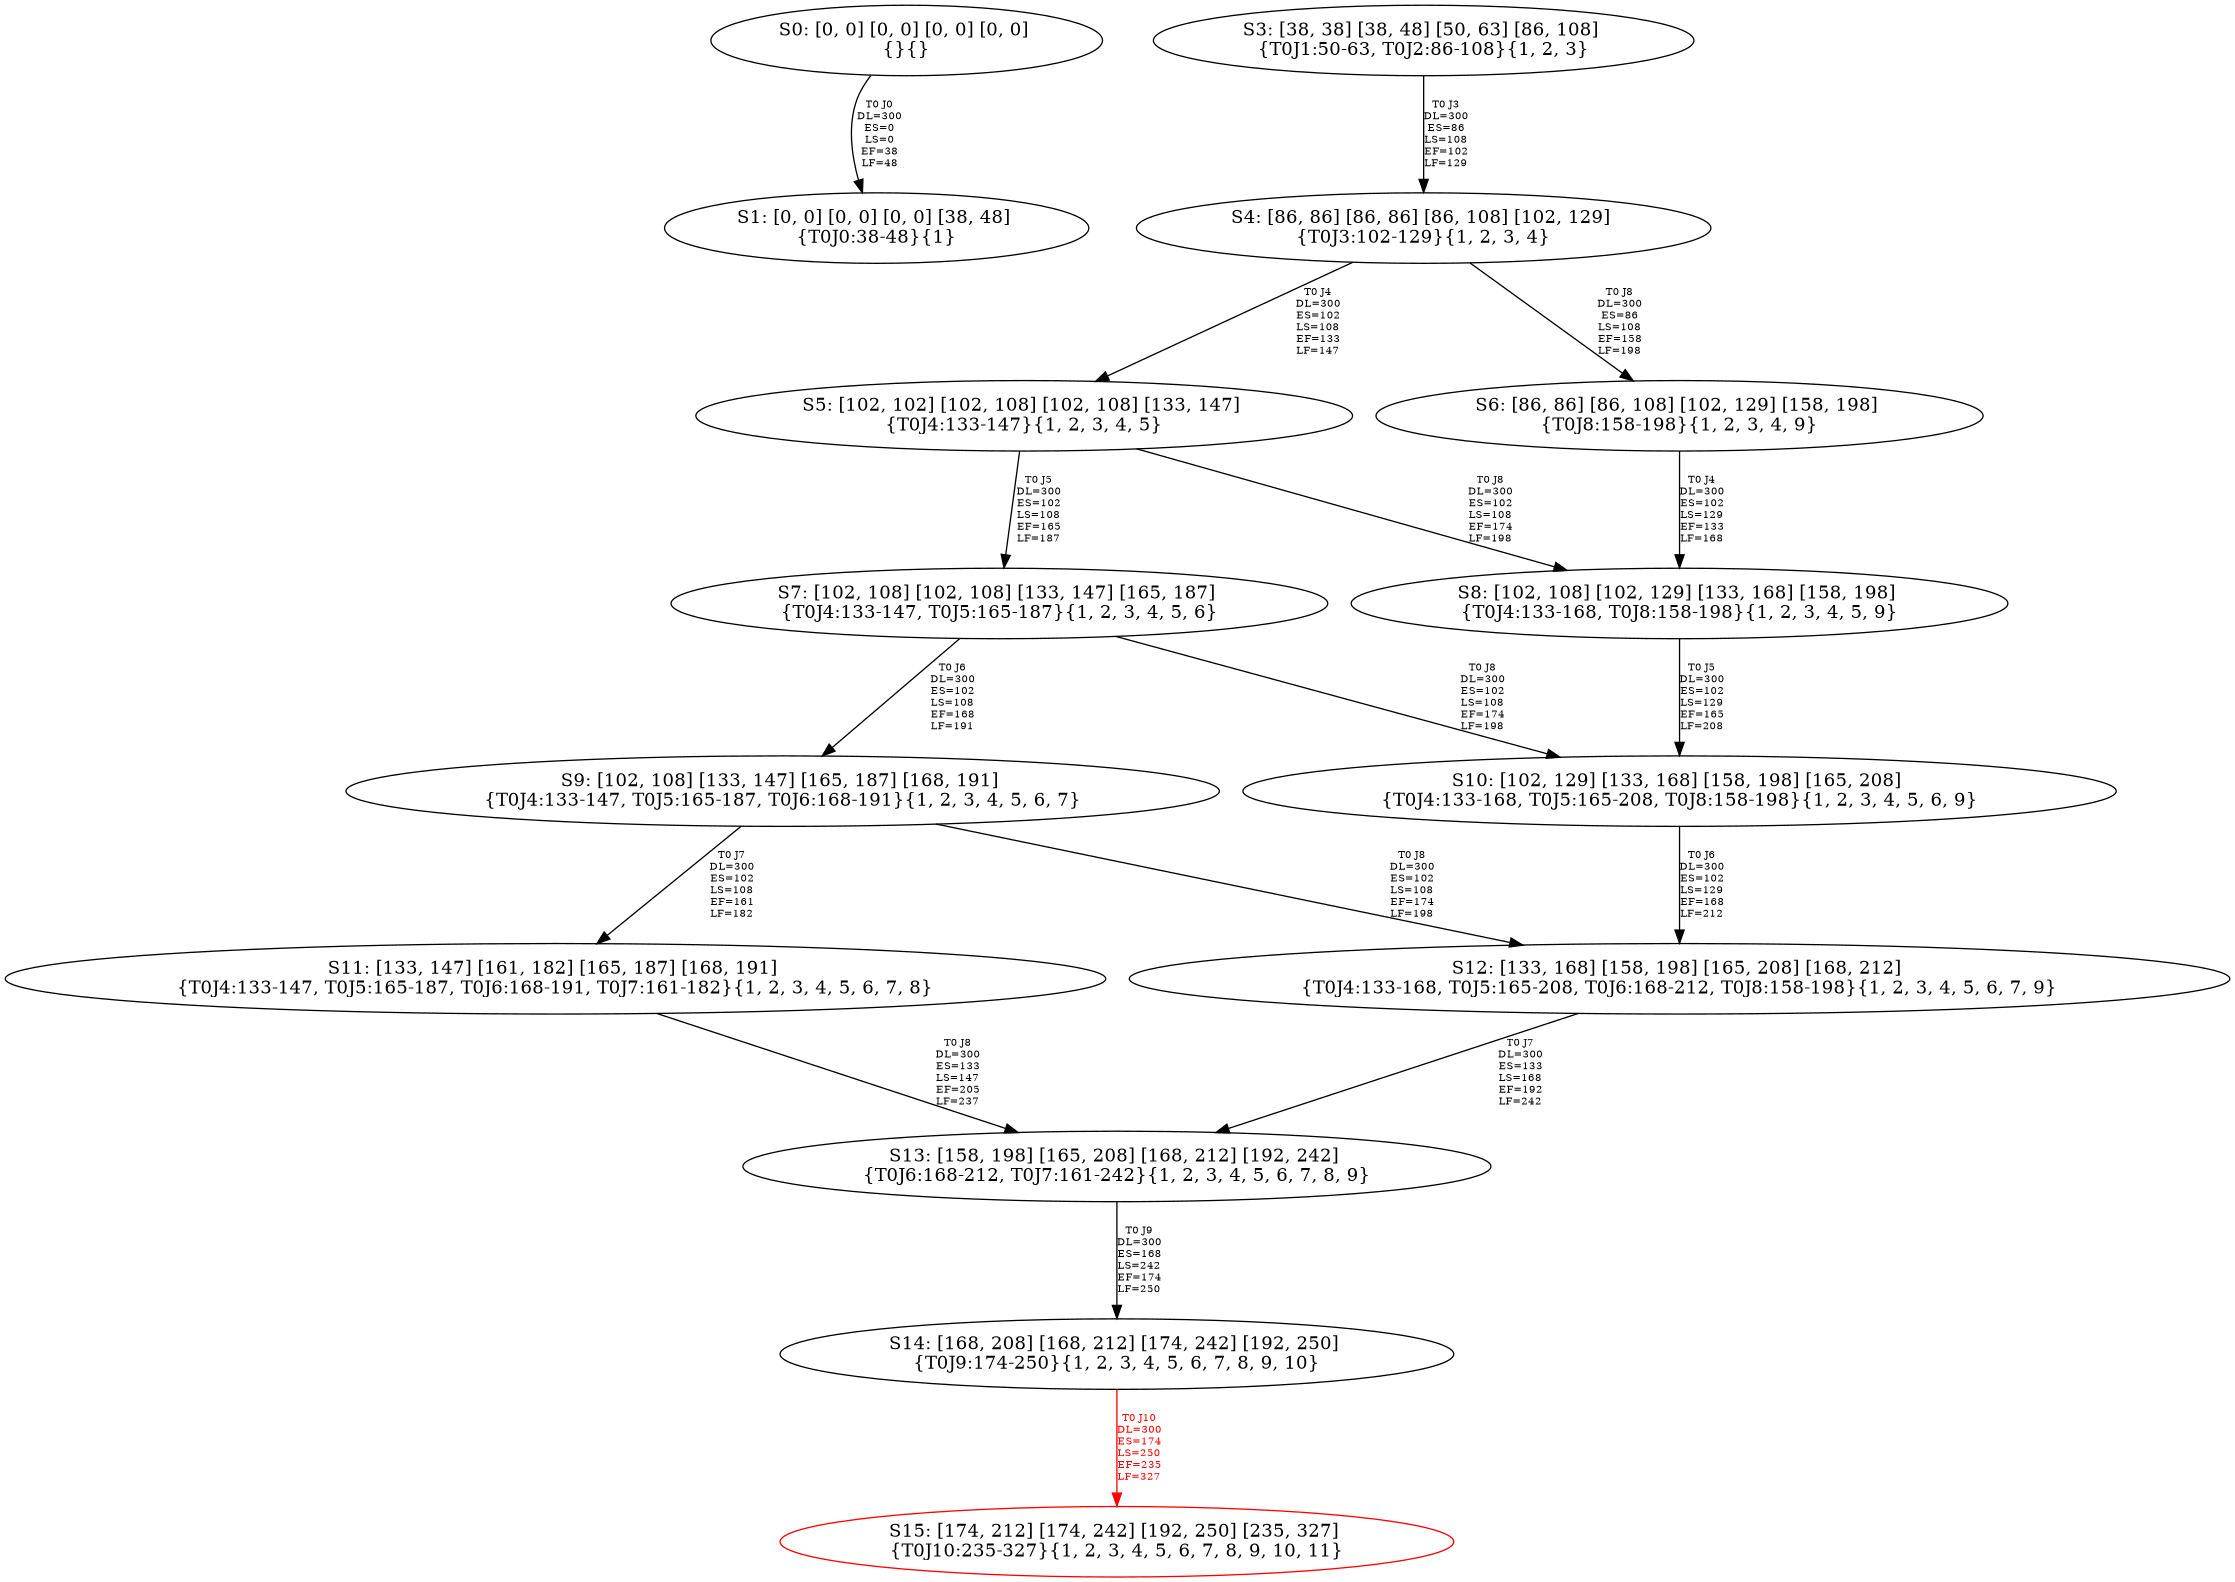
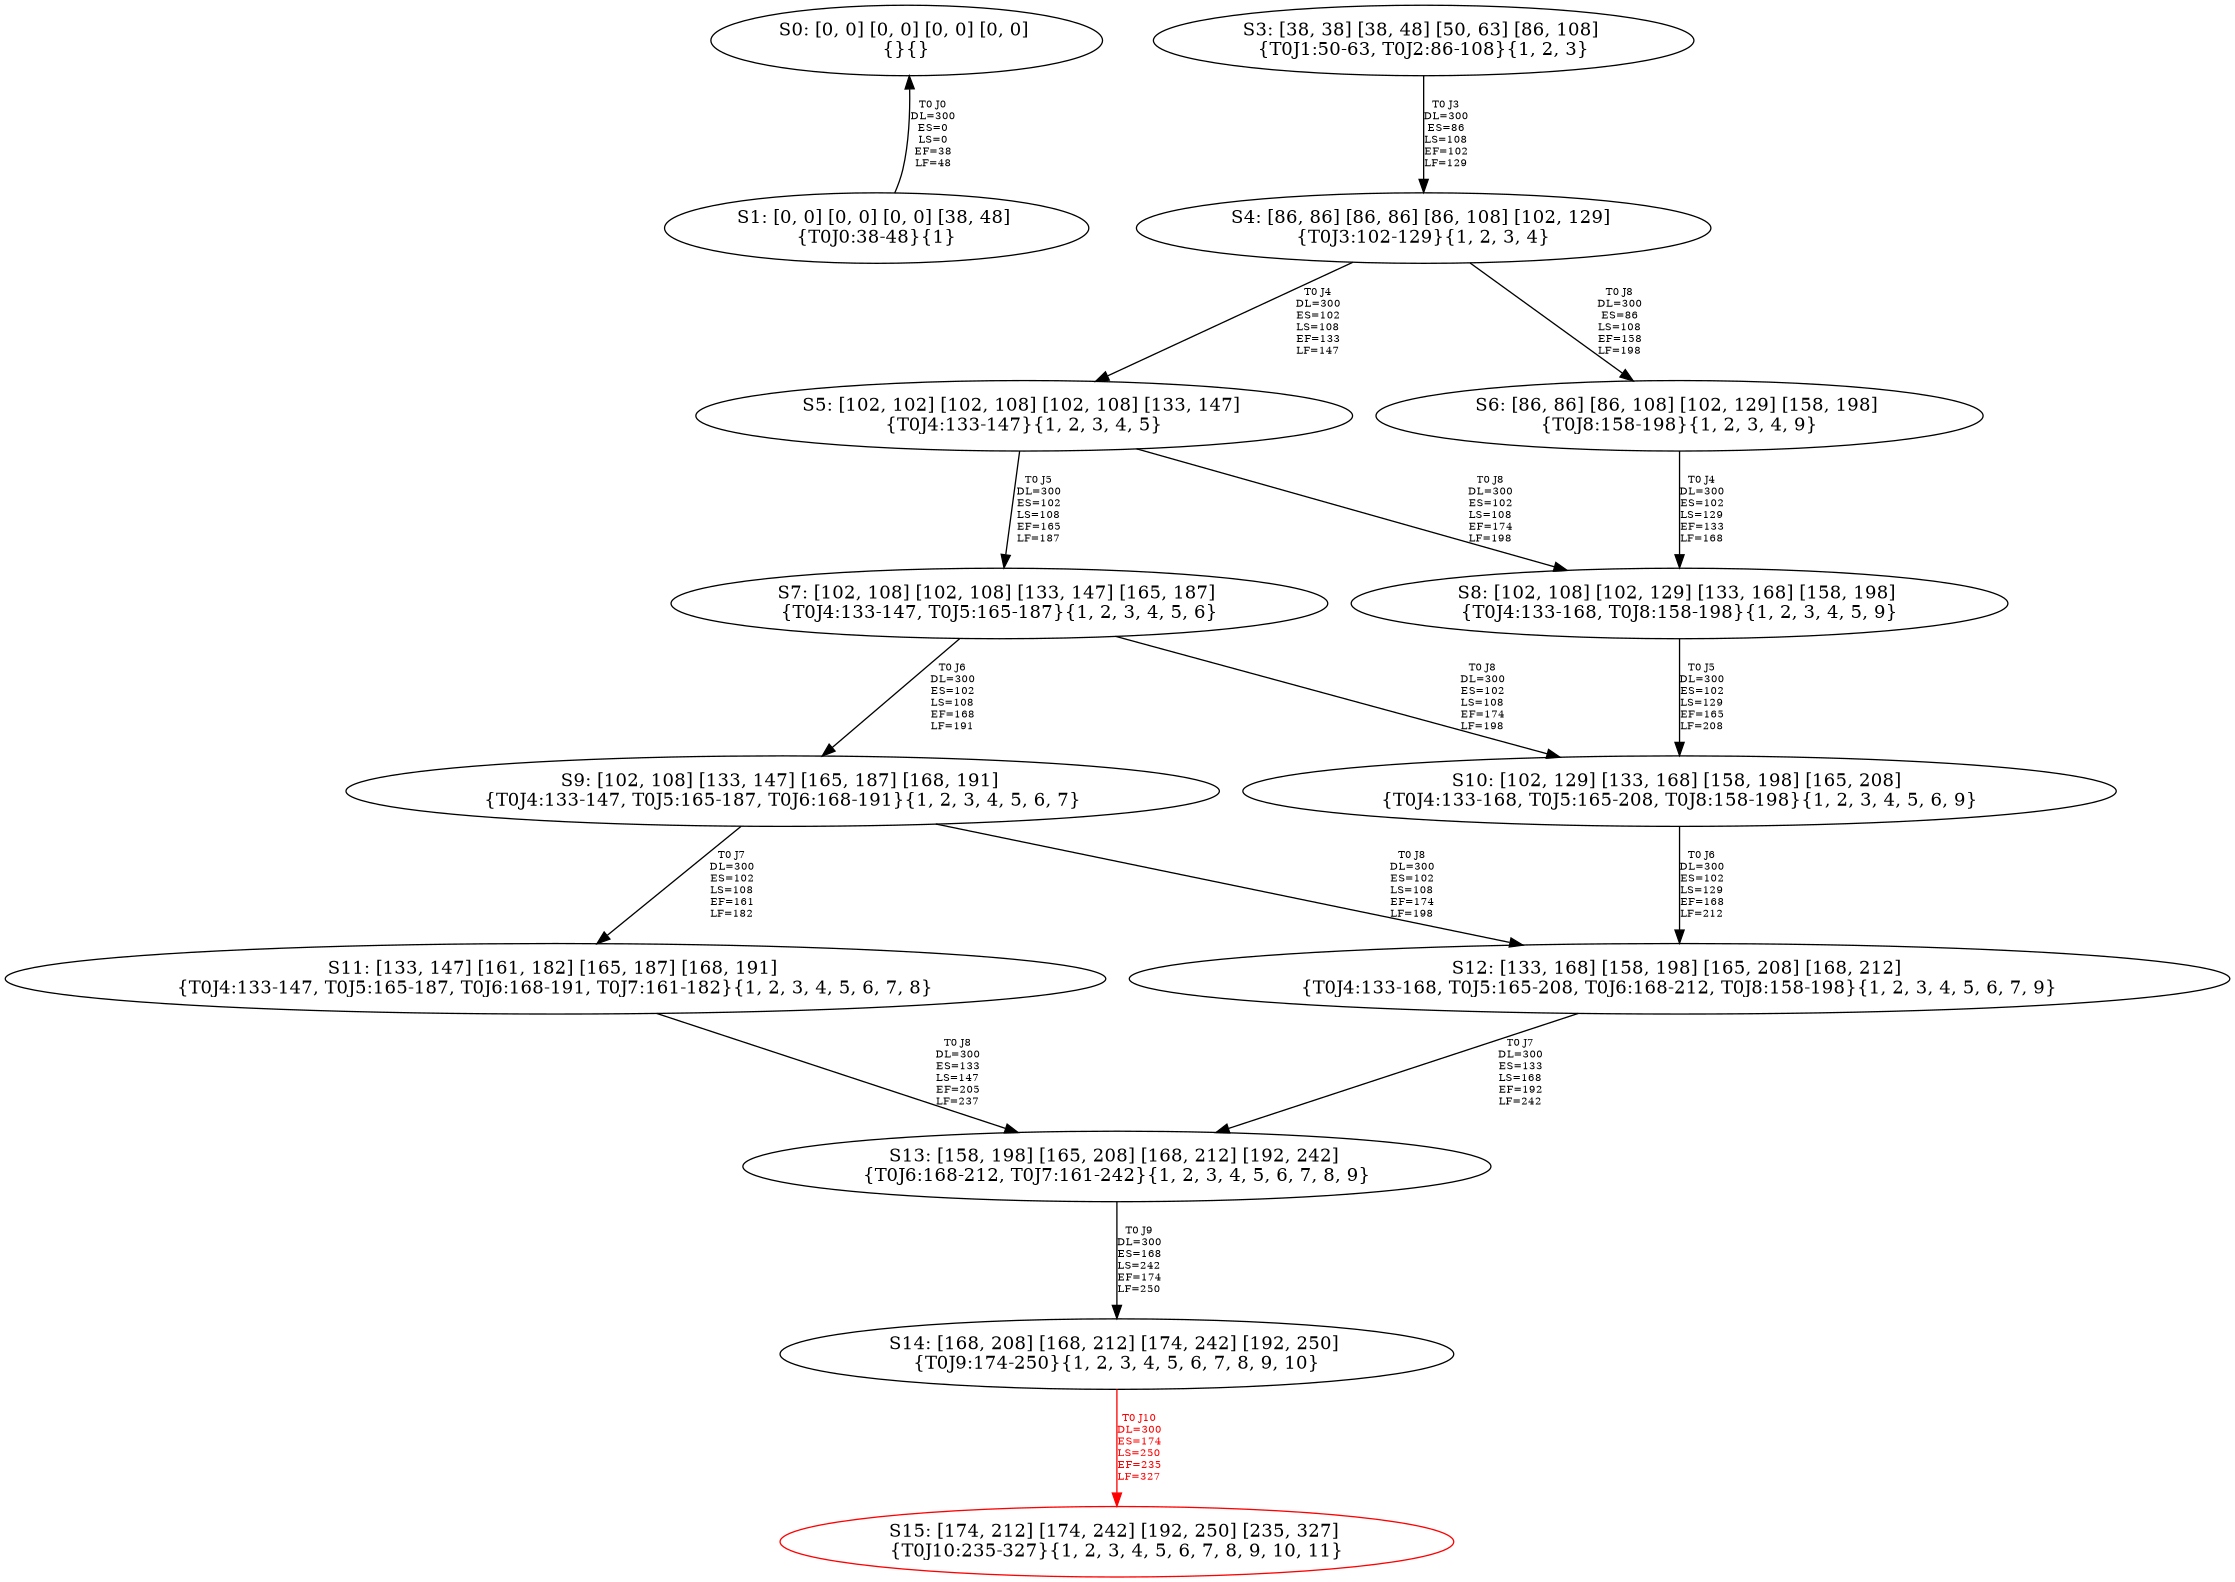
edge "S0: [0, 0] [0, 0] [0, 0] [0, 0] {}{}" -> "S1: [0, 0] [0, 0] [0, 0] [38, 48] {T0J0:38-48}{1}": reversed
